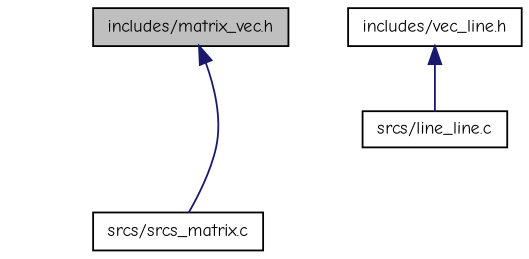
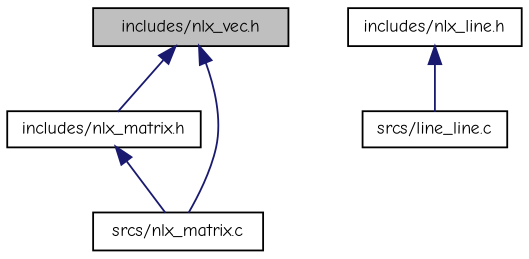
node "includes/matrix_vec.h": label "includes/matrix_vec.h" -> "includes/nlx_vec.h"
node "includes/vec_line.h": label "includes/vec_line.h" -> "includes/nlx_line.h"
node "includes/nlx_matrix.h": added
node "srcs/srcs_matrix.c": label "srcs/srcs_matrix.c" -> "srcs/nlx_matrix.c"
